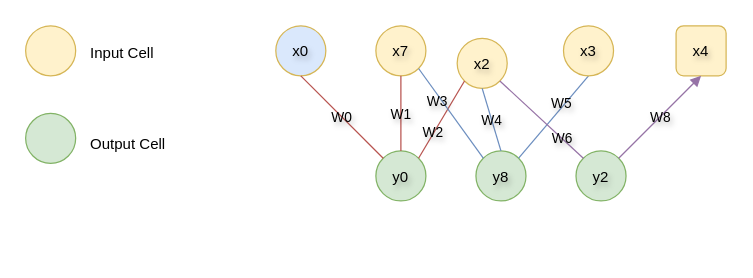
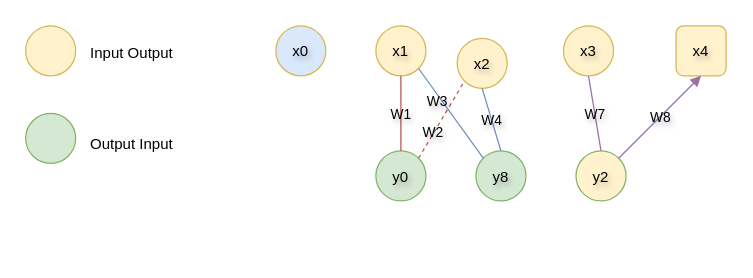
node "Input Cell": label "Input Cell" -> "Input Output"
node "x7": label "x7" -> "x1"
edge "x2" -- "y0": style solid -> dashed
edge "x3" -- "y2": added, label "W7"
edge "x0" -- "y0": removed, label "W0"
edge "x3" -- "y8": removed, label "W5"
edge "x2" -- "y2": removed, label "W6"
node "Output Cell": label "Output Cell" -> "Output Input"
node "y2": fillcolor #d5e8d4 -> #fff2cc
